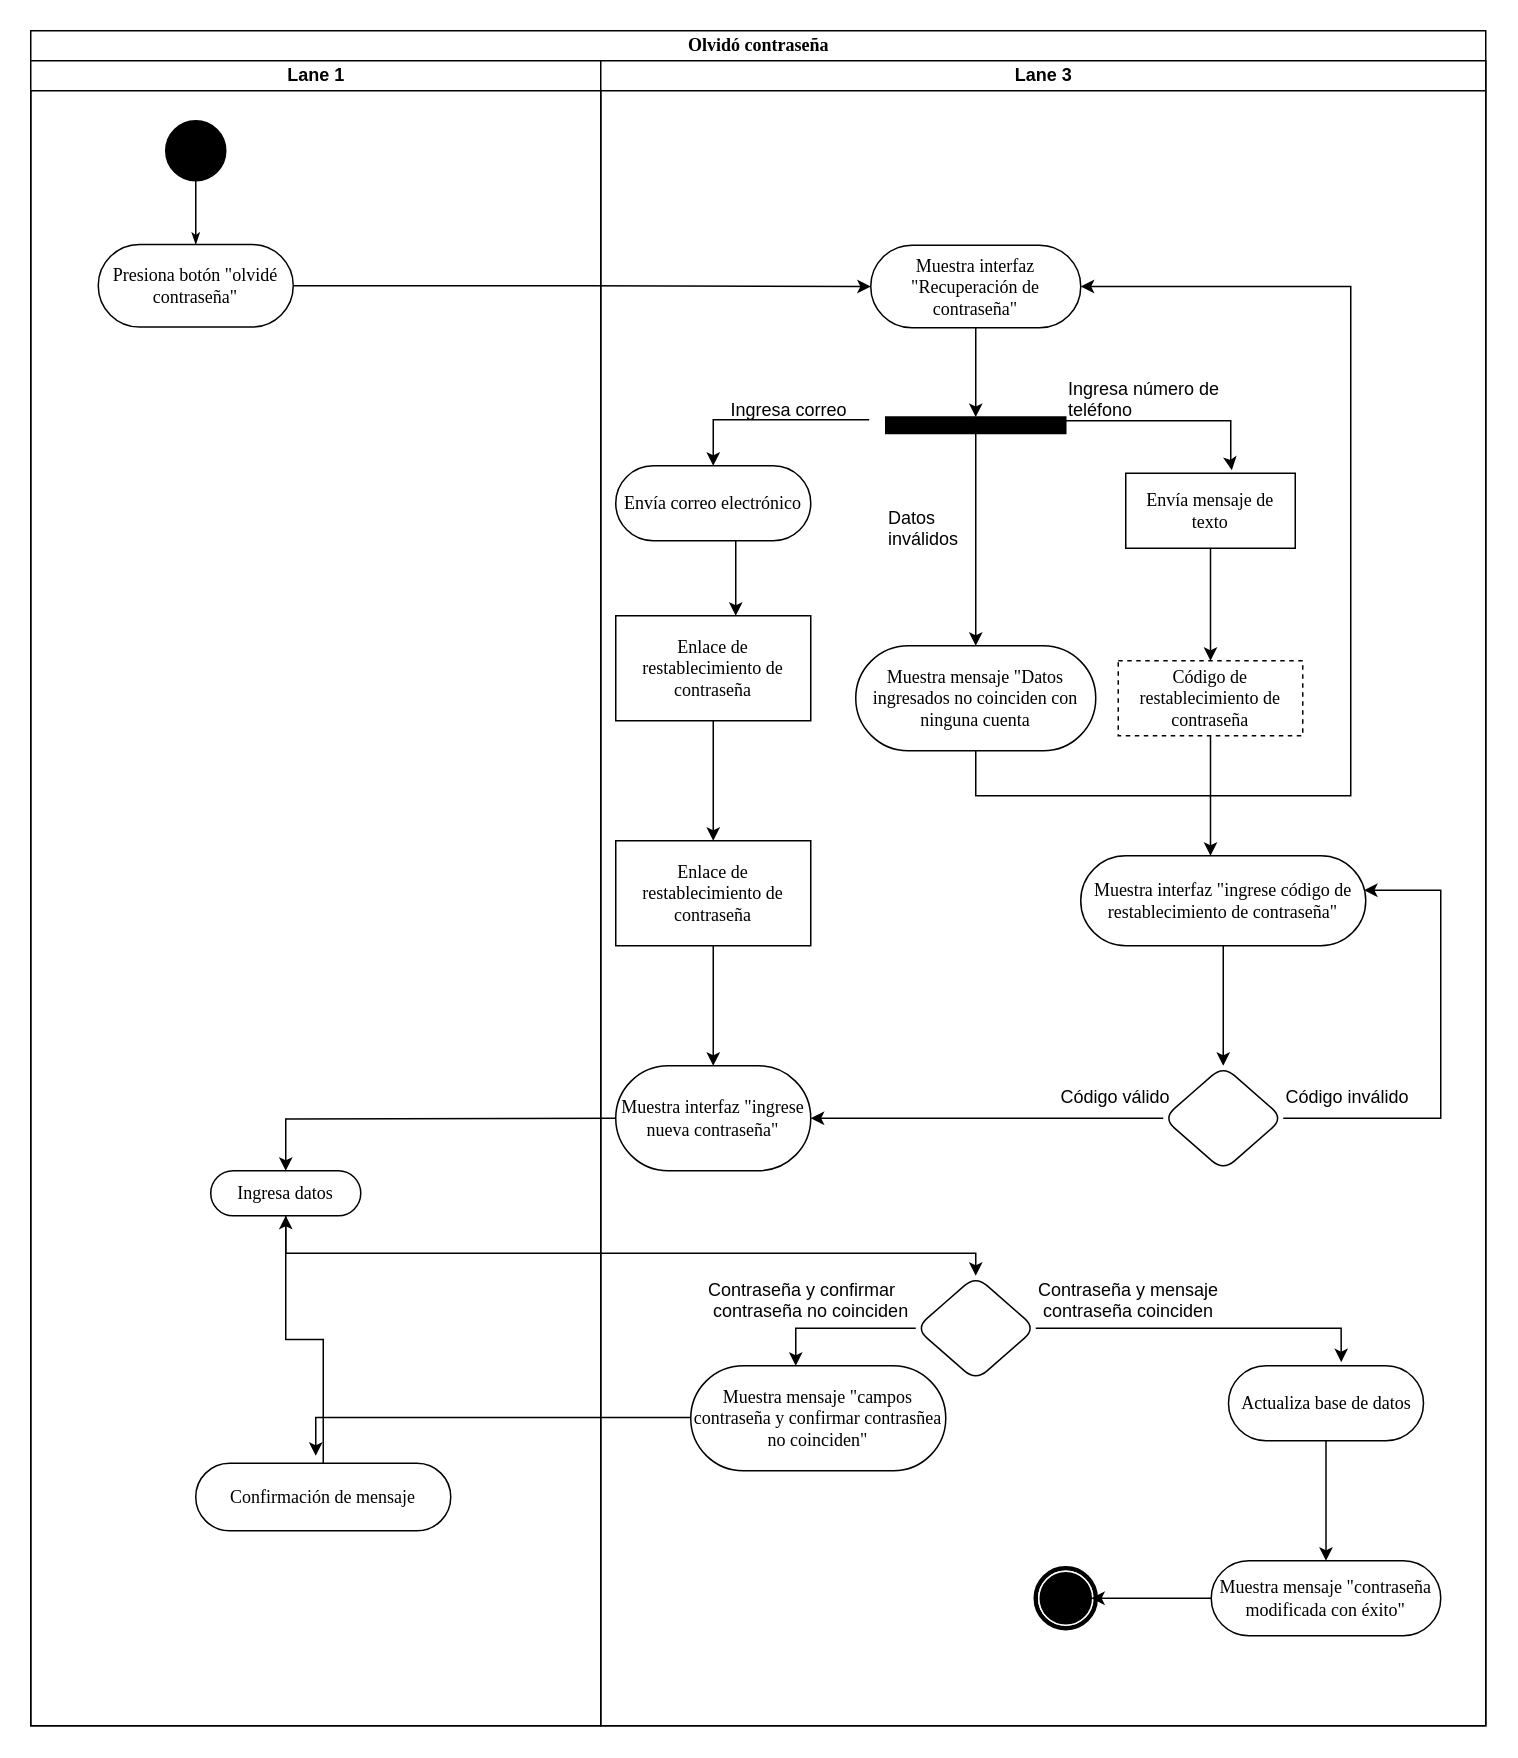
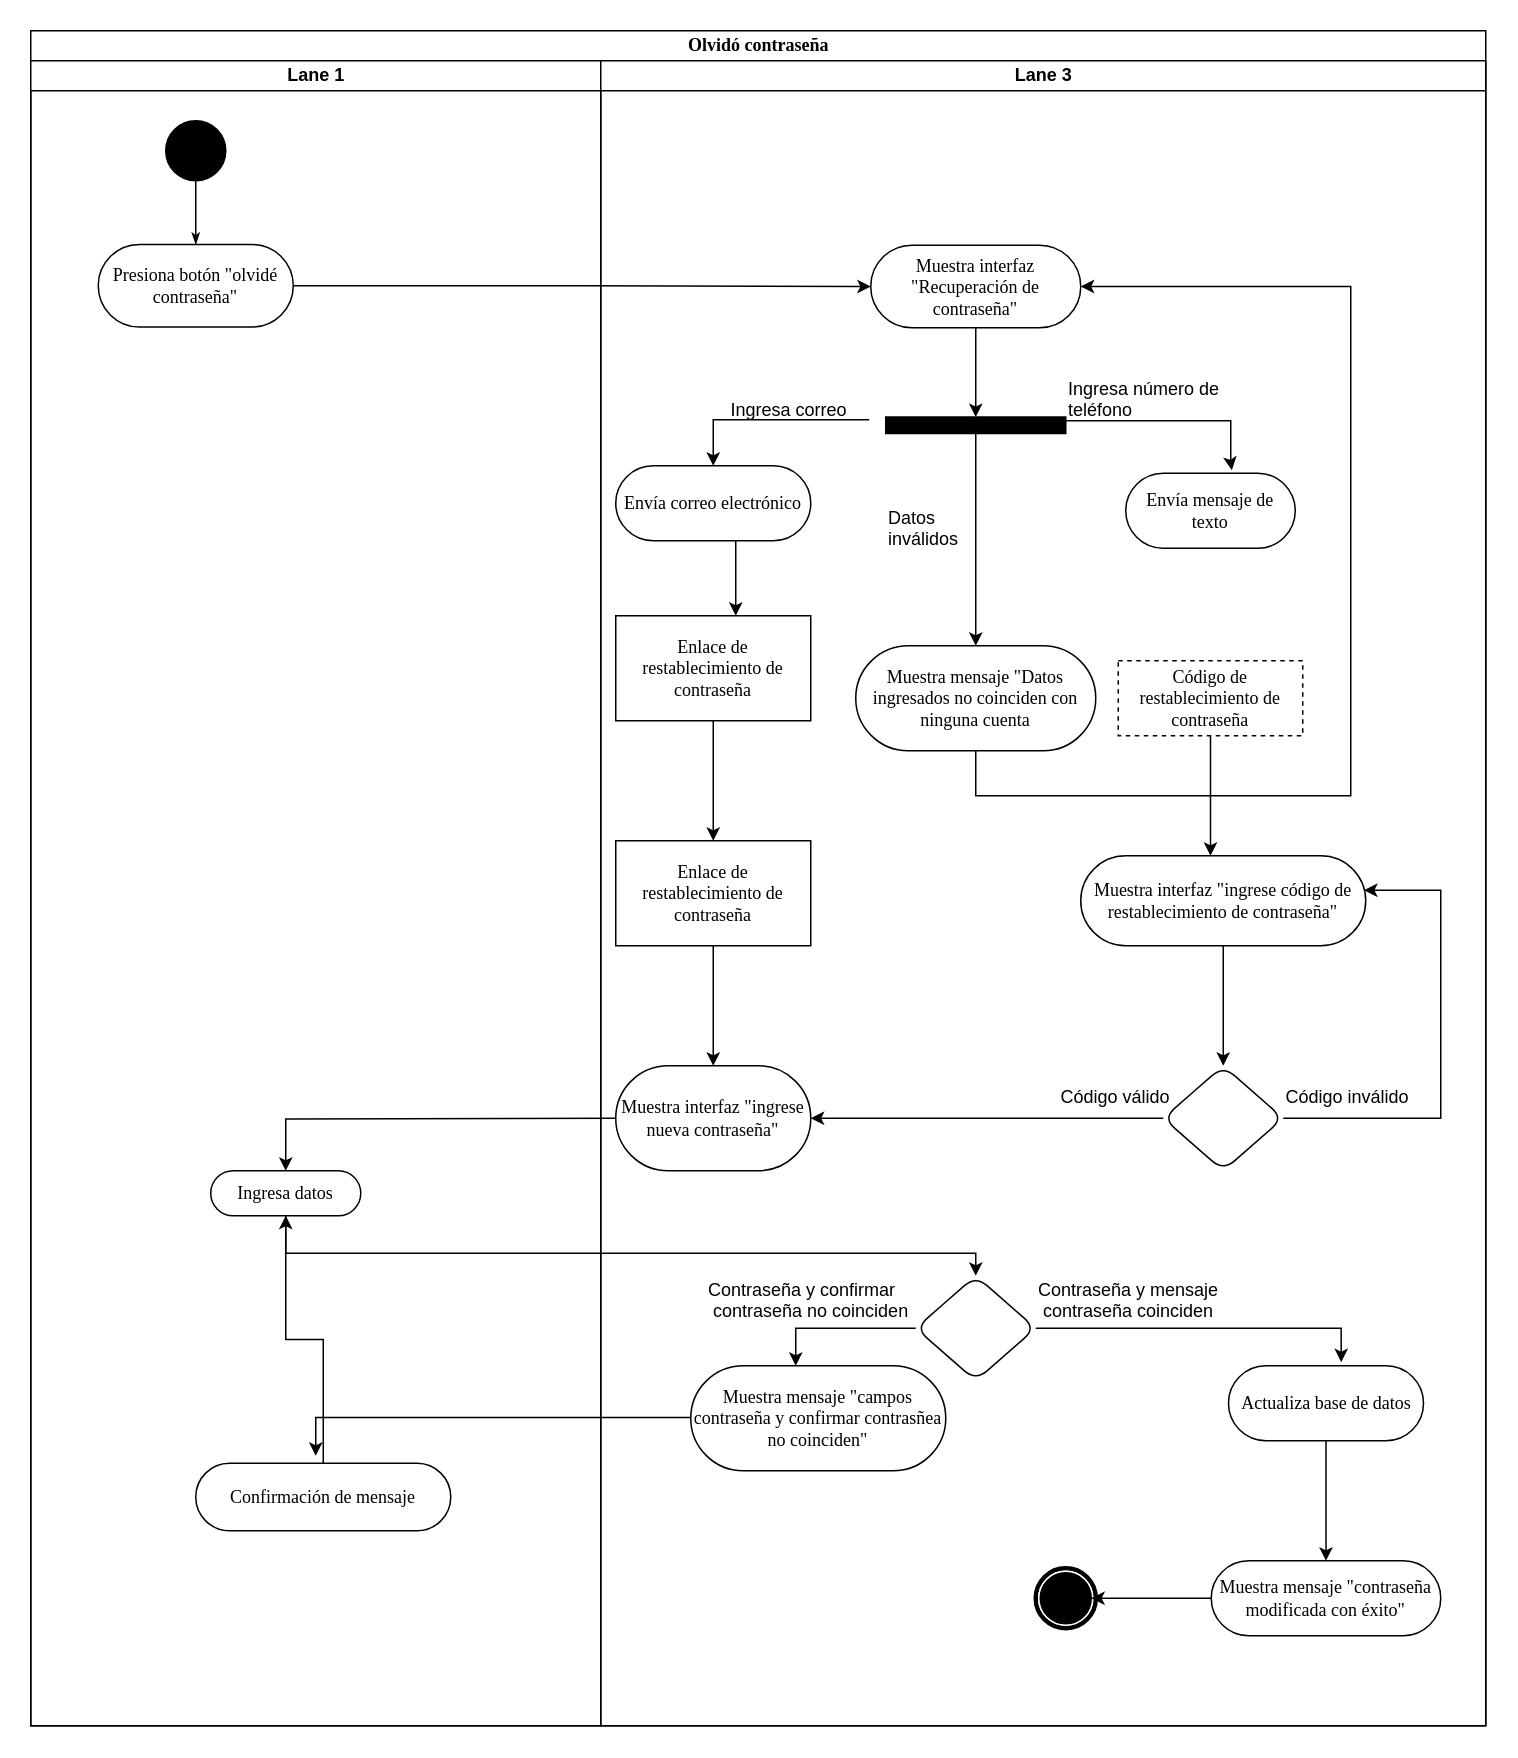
node "Envía mensaje de texto": shape rectangle -> rounded rectangle
edge "Envía mensaje de texto" -> "Código de restablecimiento de contraseña": removed
